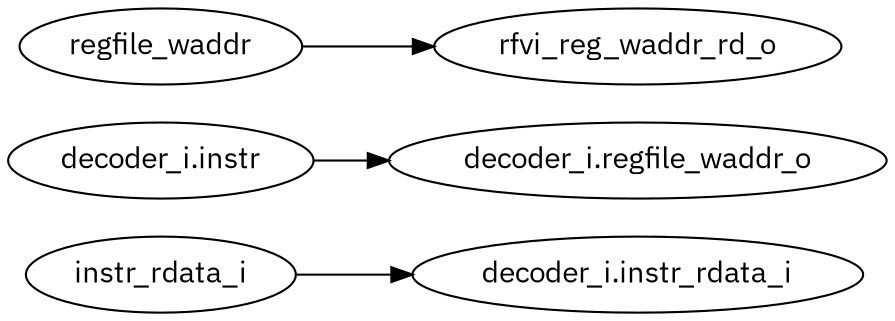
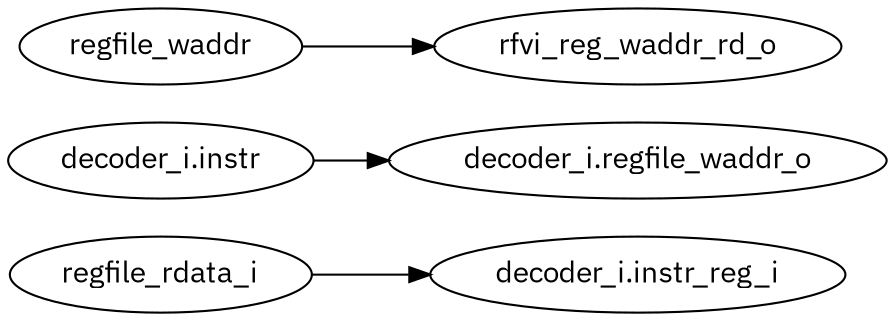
node "instr_rdata_i": label "instr_rdata_i" -> "regfile_rdata_i"
node "decoder_i.instr_rdata_i": label "decoder_i.instr_rdata_i" -> "decoder_i.instr_reg_i"
